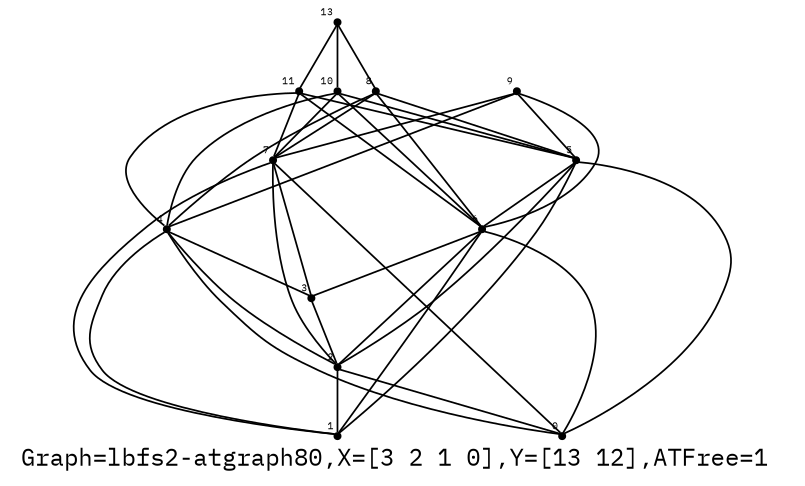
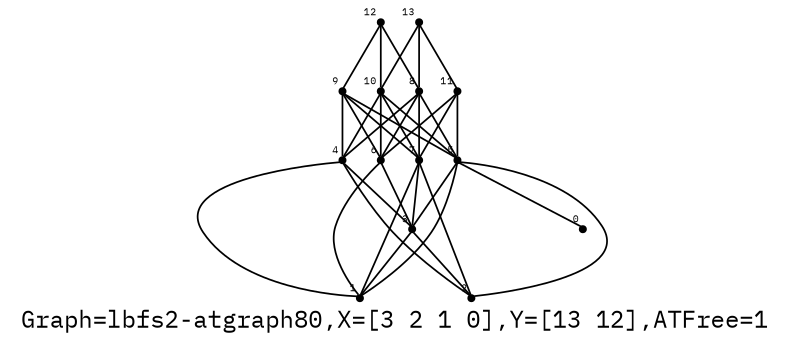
node "12": added
edge "11" -- "4": removed
edge "5" -- "6": now "5" -- "3"
edge "7" -- "0": removed
edge "6" -- "2": removed
edge "6" -- "0": removed
edge "4" -- "0": removed
edge "2" -- "1": now "3" -- "1"
edge "2" -- "0": removed
